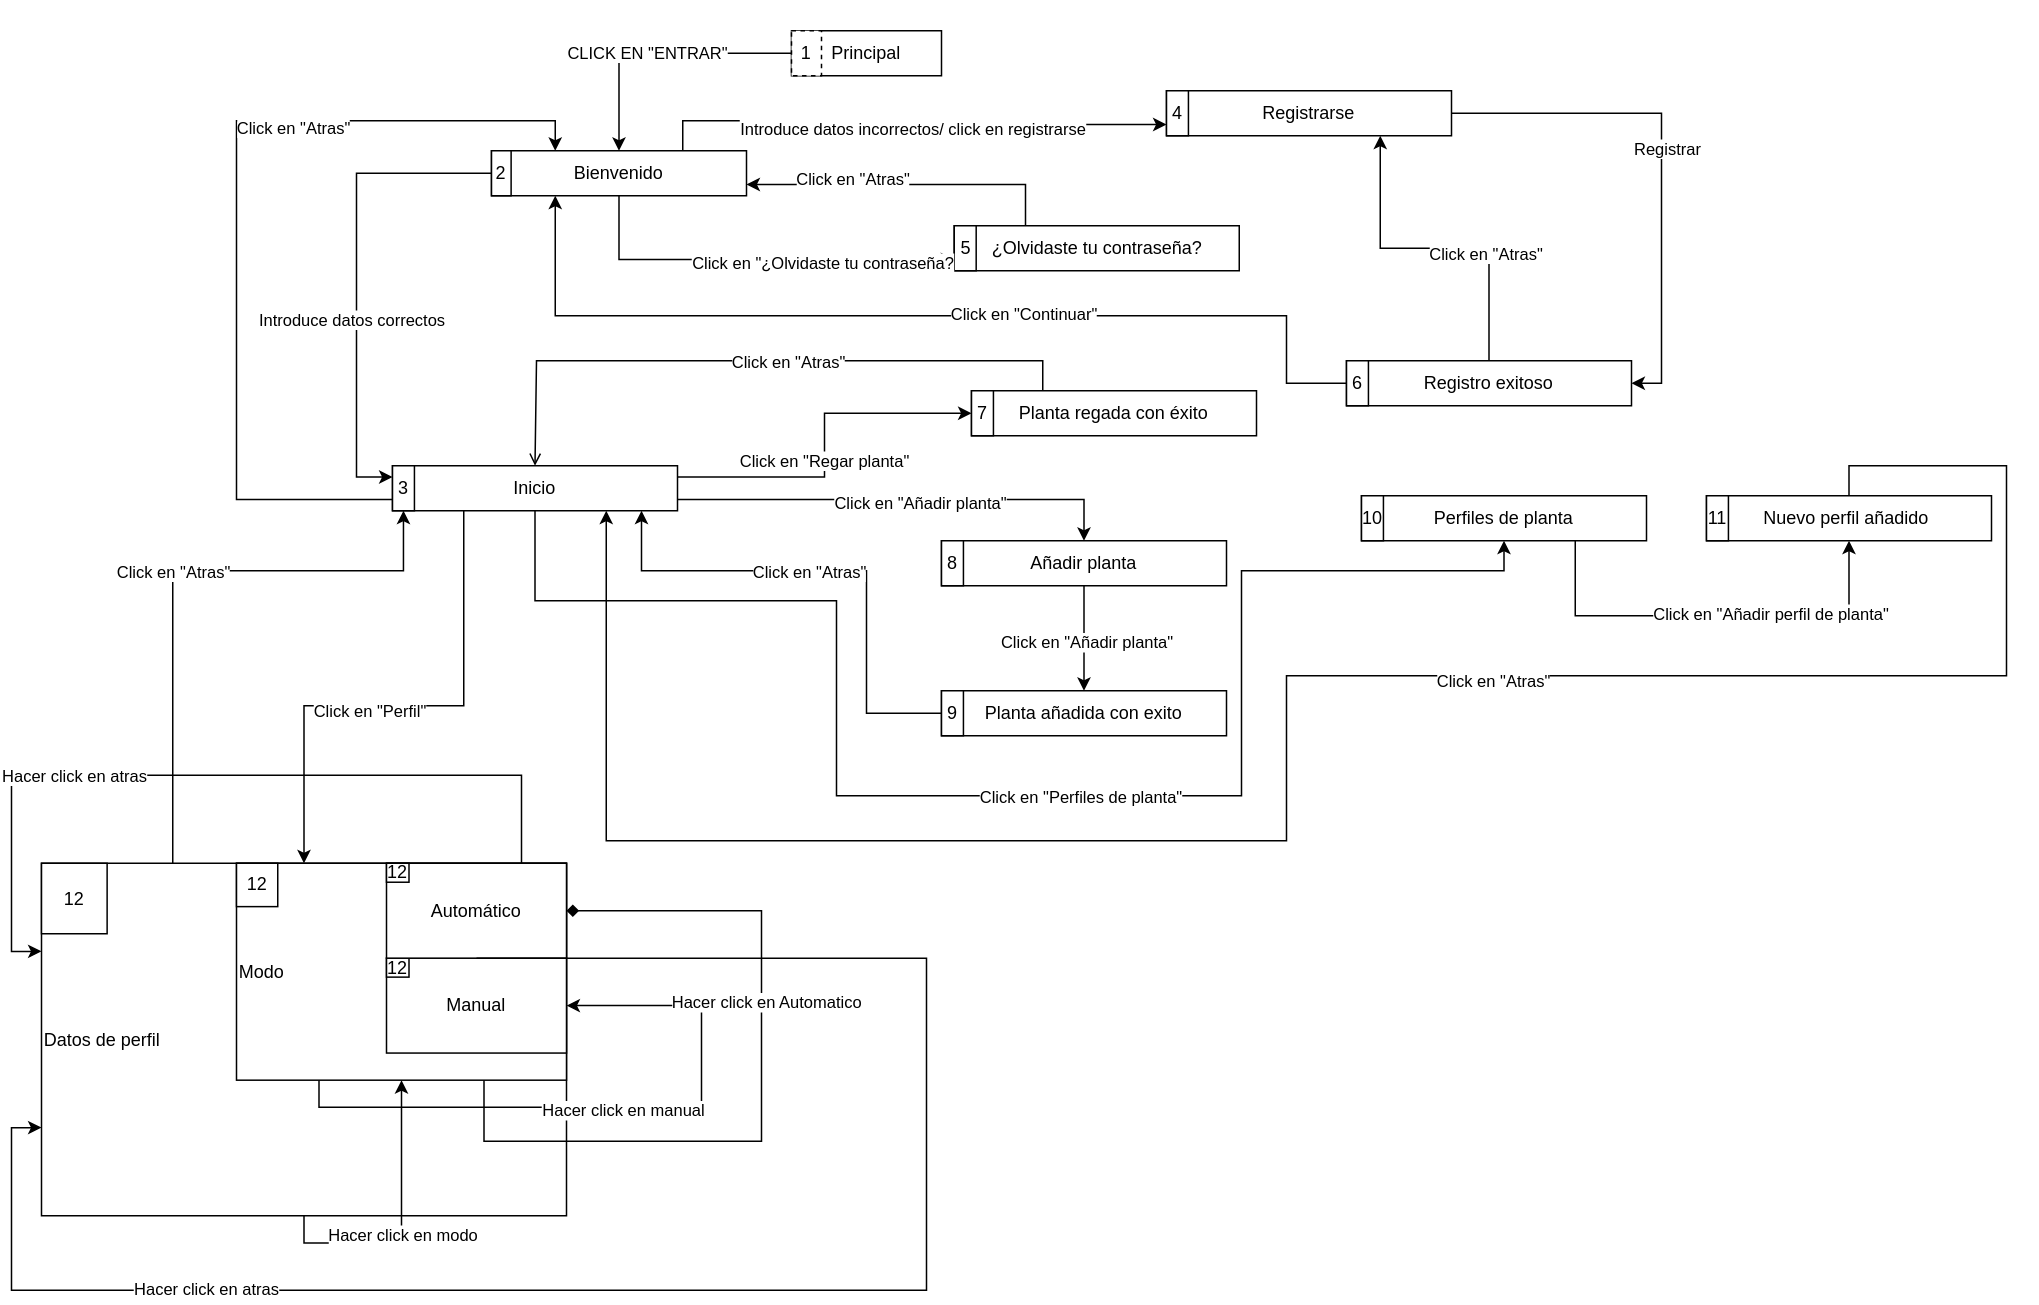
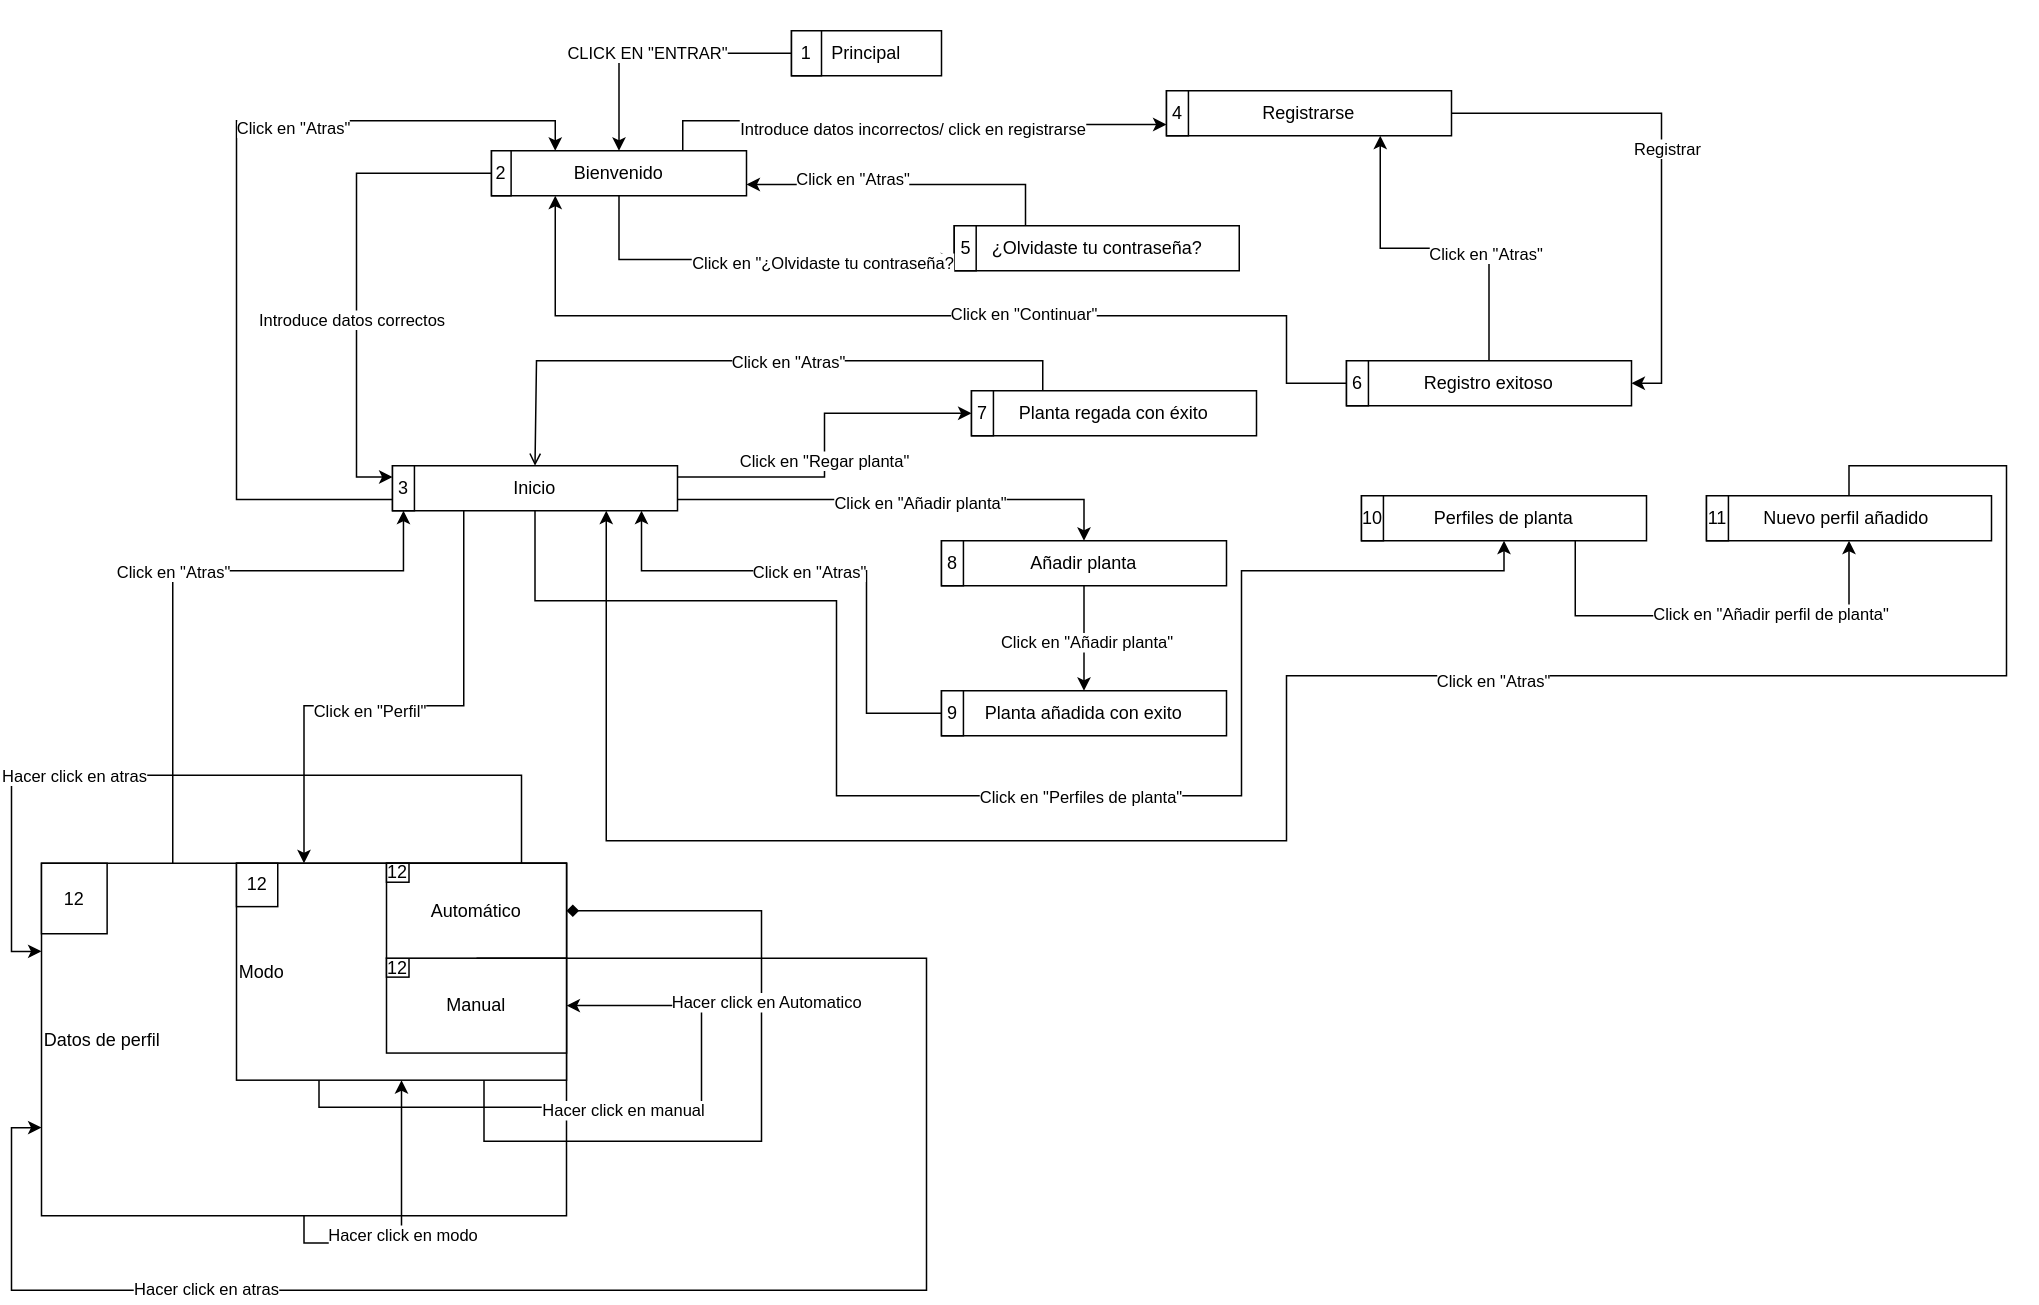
node "1": style dashed -> solid
